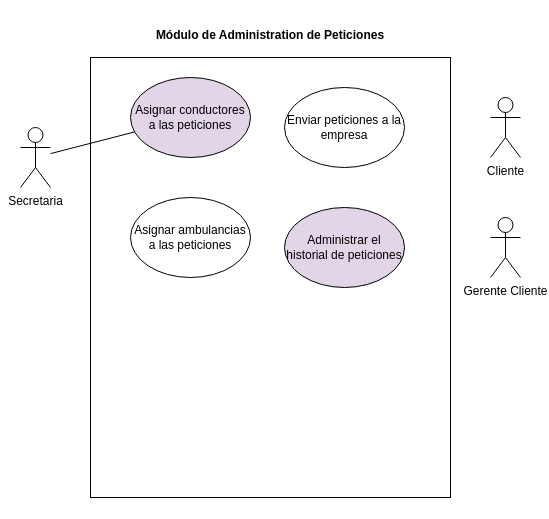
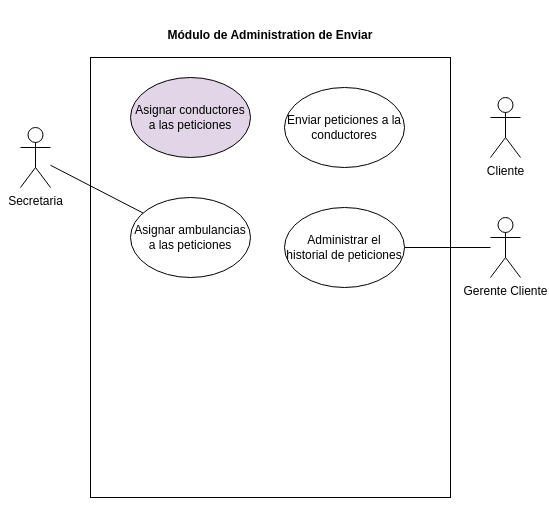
node "Módulo de Administration de Peticiones": label "Módulo de Administration de Peticiones" -> "Módulo de Administration de Enviar"
node "Enviar peticiones a la empresa": label "Enviar peticiones a la empresa" -> "Enviar peticiones a la conductores"
edge "Asignar conductores a las peticiones" -- "Secretaria": removed
edge "Secretaria" -- "Asignar ambulancias a las peticiones": added
node "Administrar el historial de peticiones": fillcolor #e1d5e7 -> #ffffff
edge "Administrar el historial de peticiones" -- "Gerente Cliente": added
